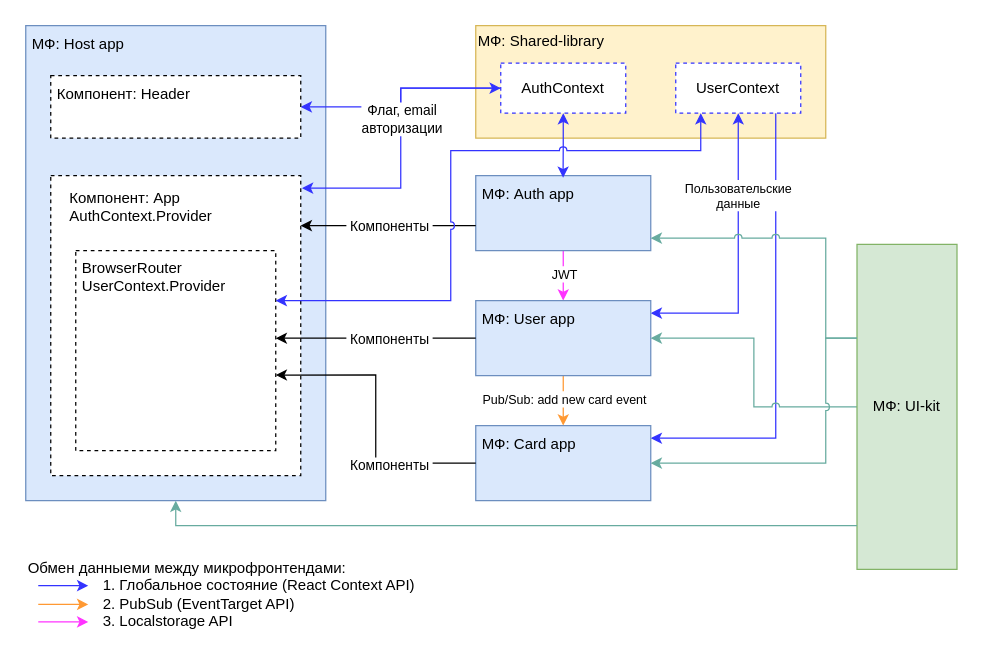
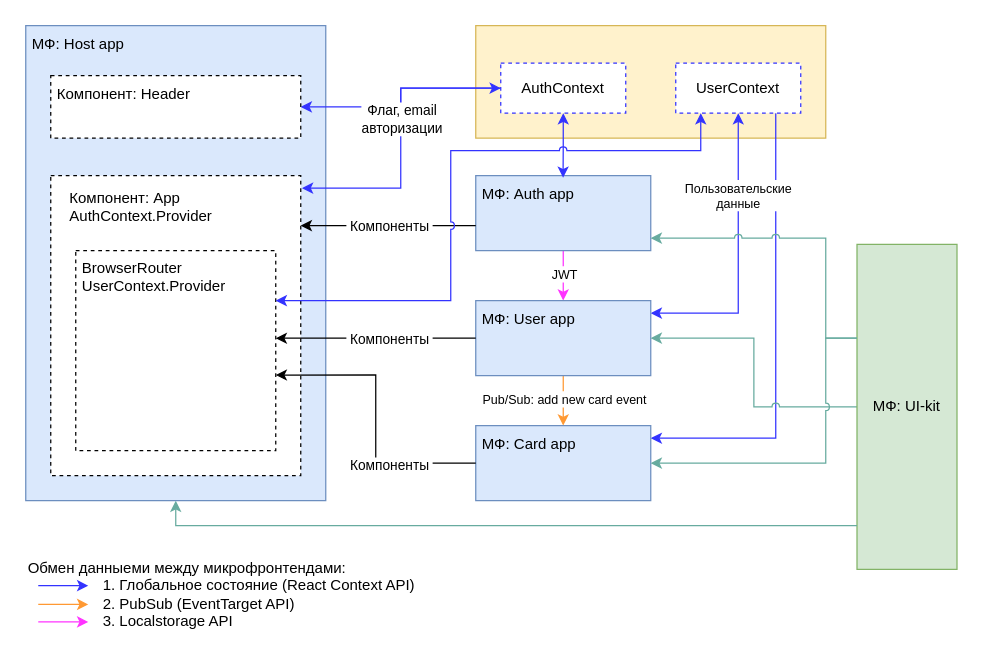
node "МФ: Shared-library": removed
